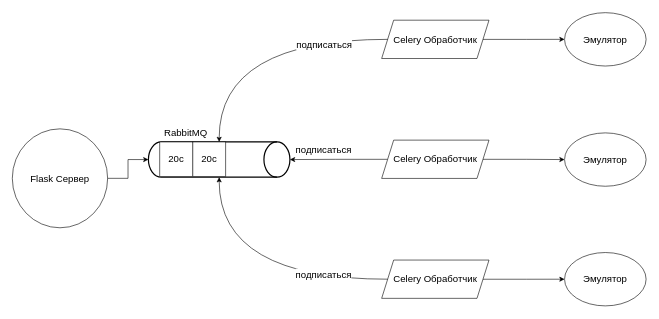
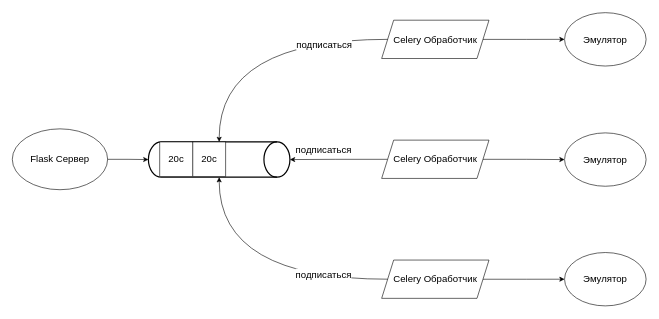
node "RabbitMQ": removed
node "Flask Сервер": size 95x99 -> 95x61
